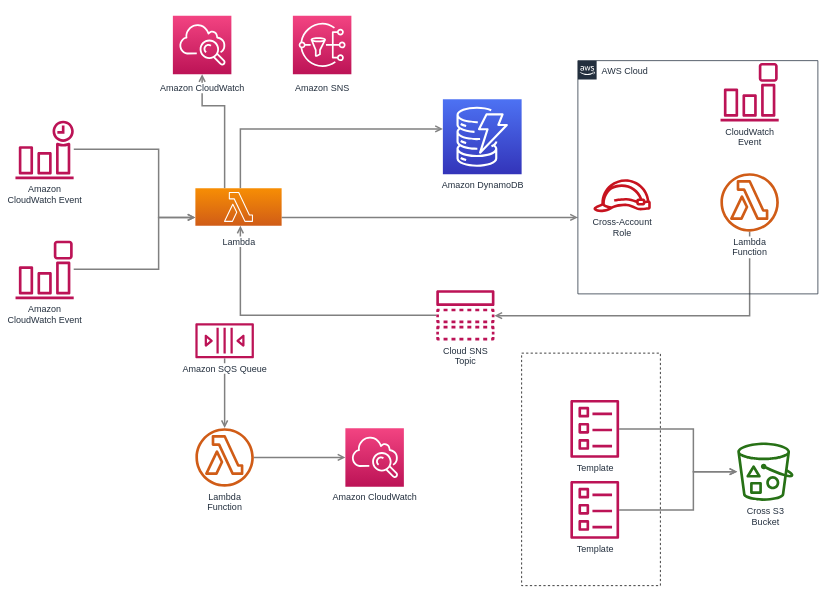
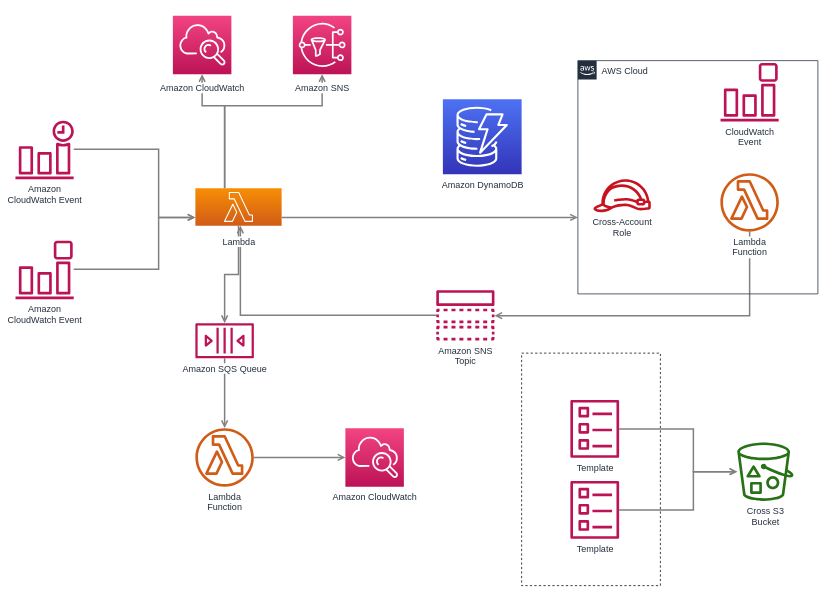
edge "Lambda" -> "Amazon SNS": added
edge "Lambda" -> "Amazon DynamoDB": removed
edge "Lambda" -> "Amazon SQS Queue": added
node "Cloud SNS Topic": label "Cloud SNS Topic" -> "Amazon SNS Topic"
